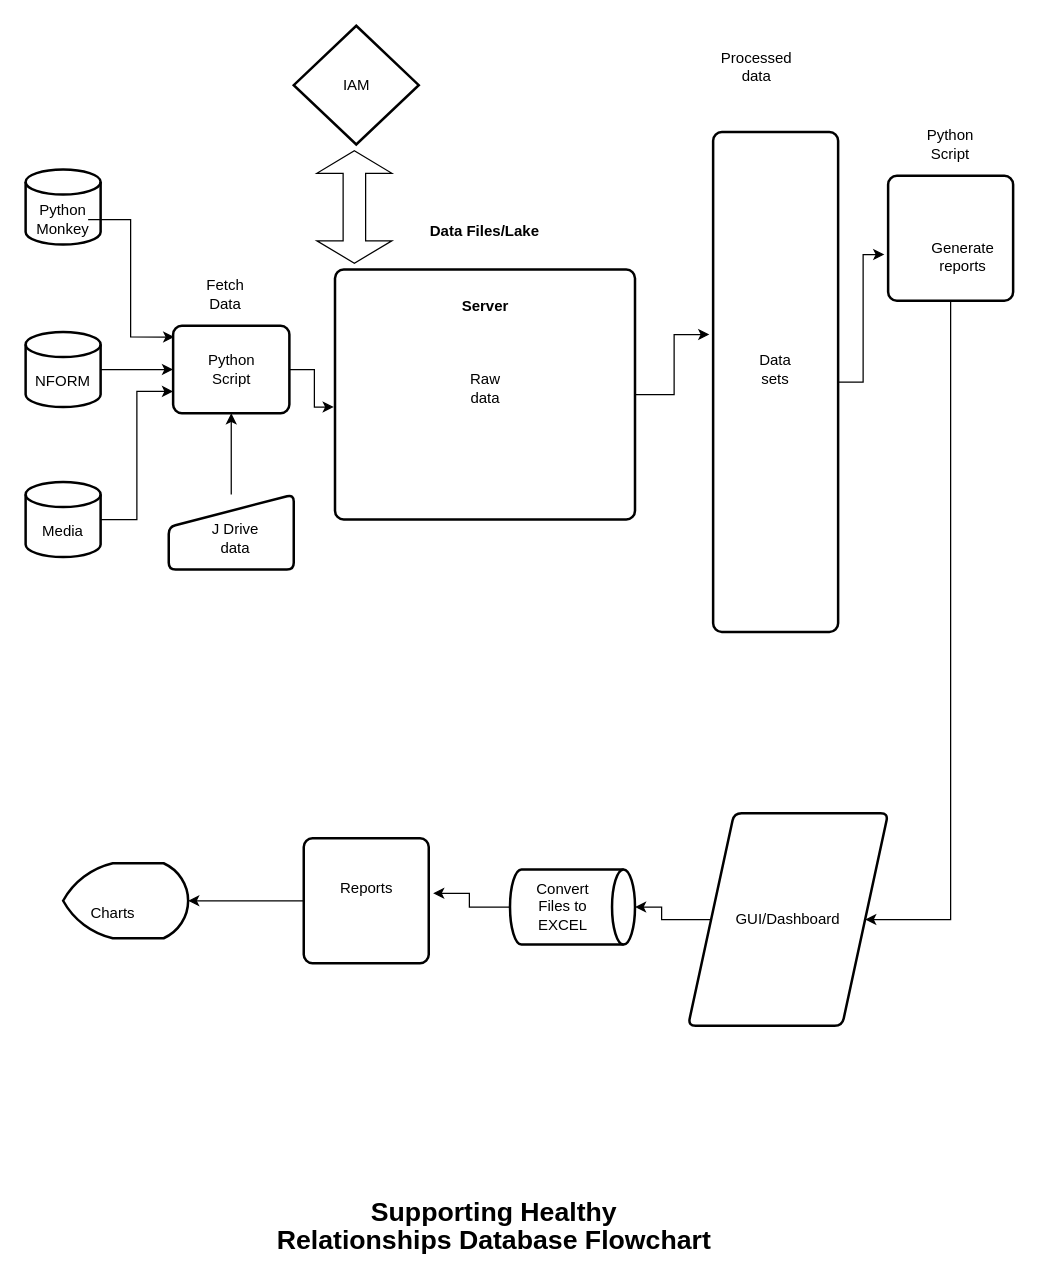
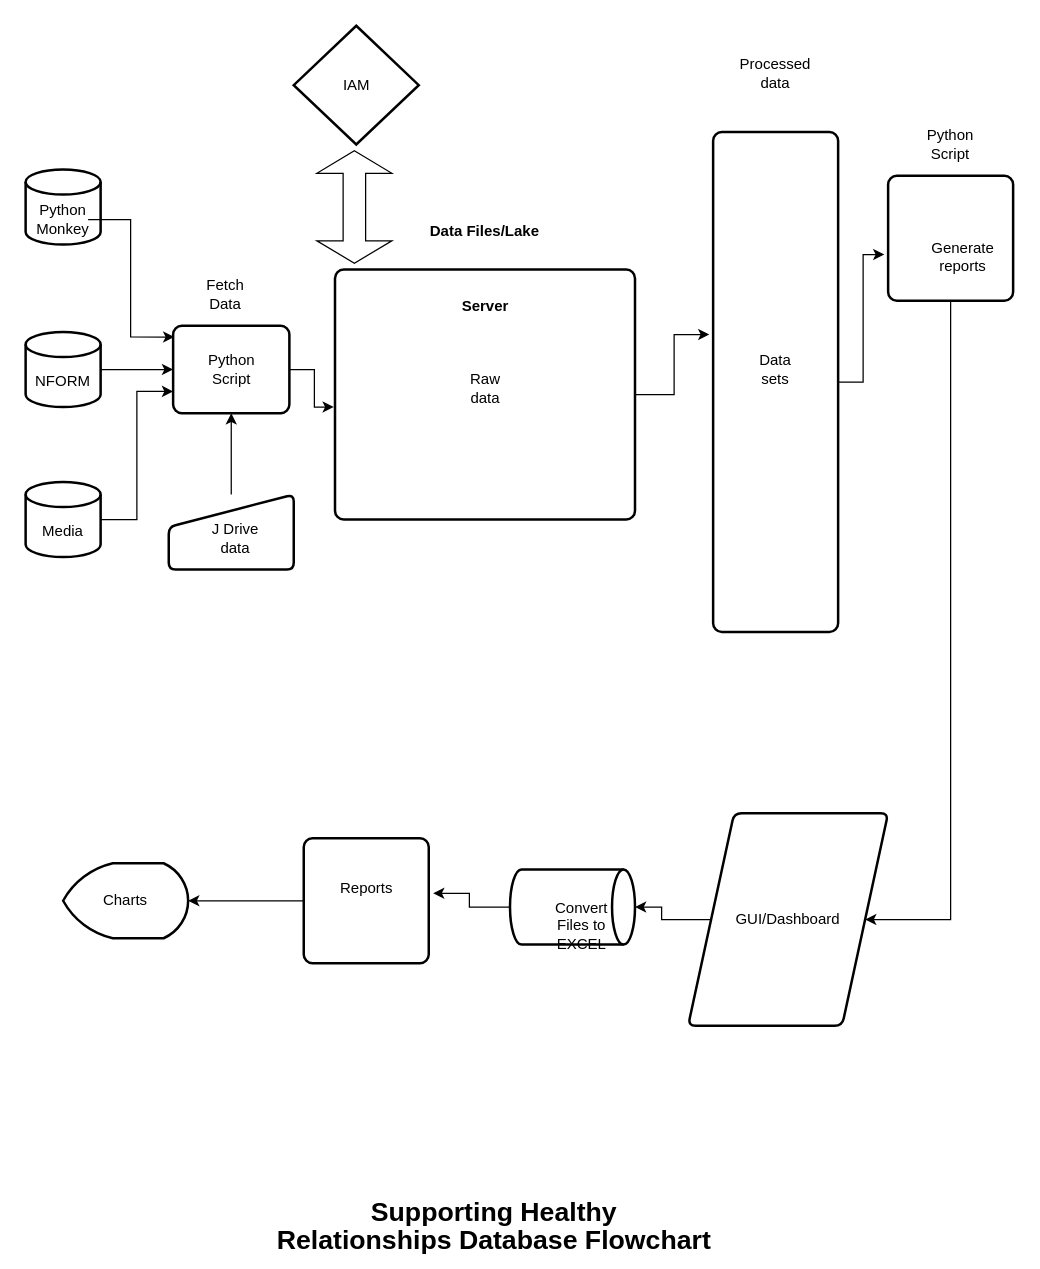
node "Processed data": moved (757, 66) -> (776, 73)
node "Convert Files to EXCEL": moved (563, 907) -> (582, 926)
node "Charts": moved (113, 913) -> (126, 901)
